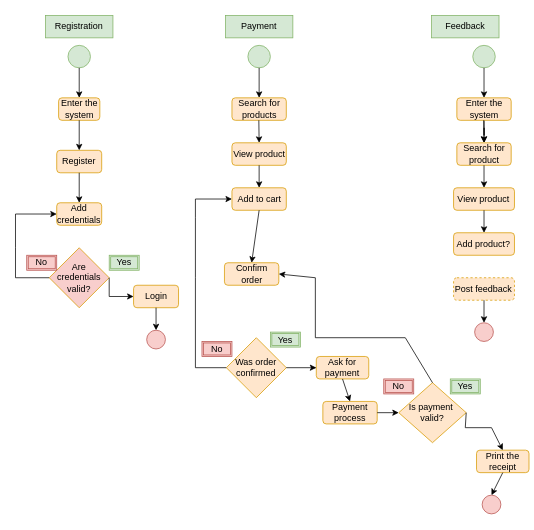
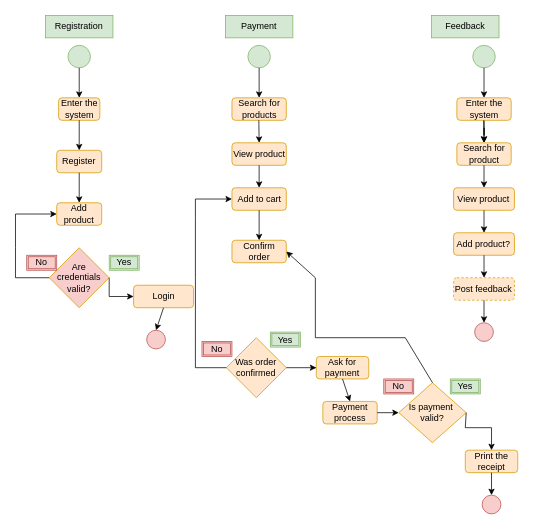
node "Add credentials": label "Add credentials" -> "Add product"
edge "Add product?" -> "Post feedback": added
node "Confirm order": moved (252, 274) -> (259, 252)
node "Login": size 45x23 -> 60x23
node "Print the receipt": moved (503, 462) -> (492, 462)
